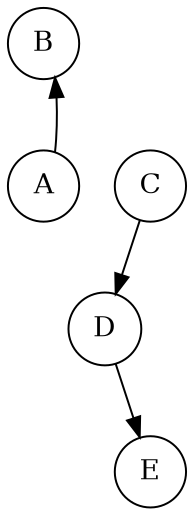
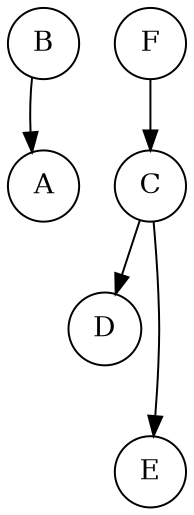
node "F": added
edge "A" -> "B": reversed
edge "D" -> "E": now "C" -> "E"
